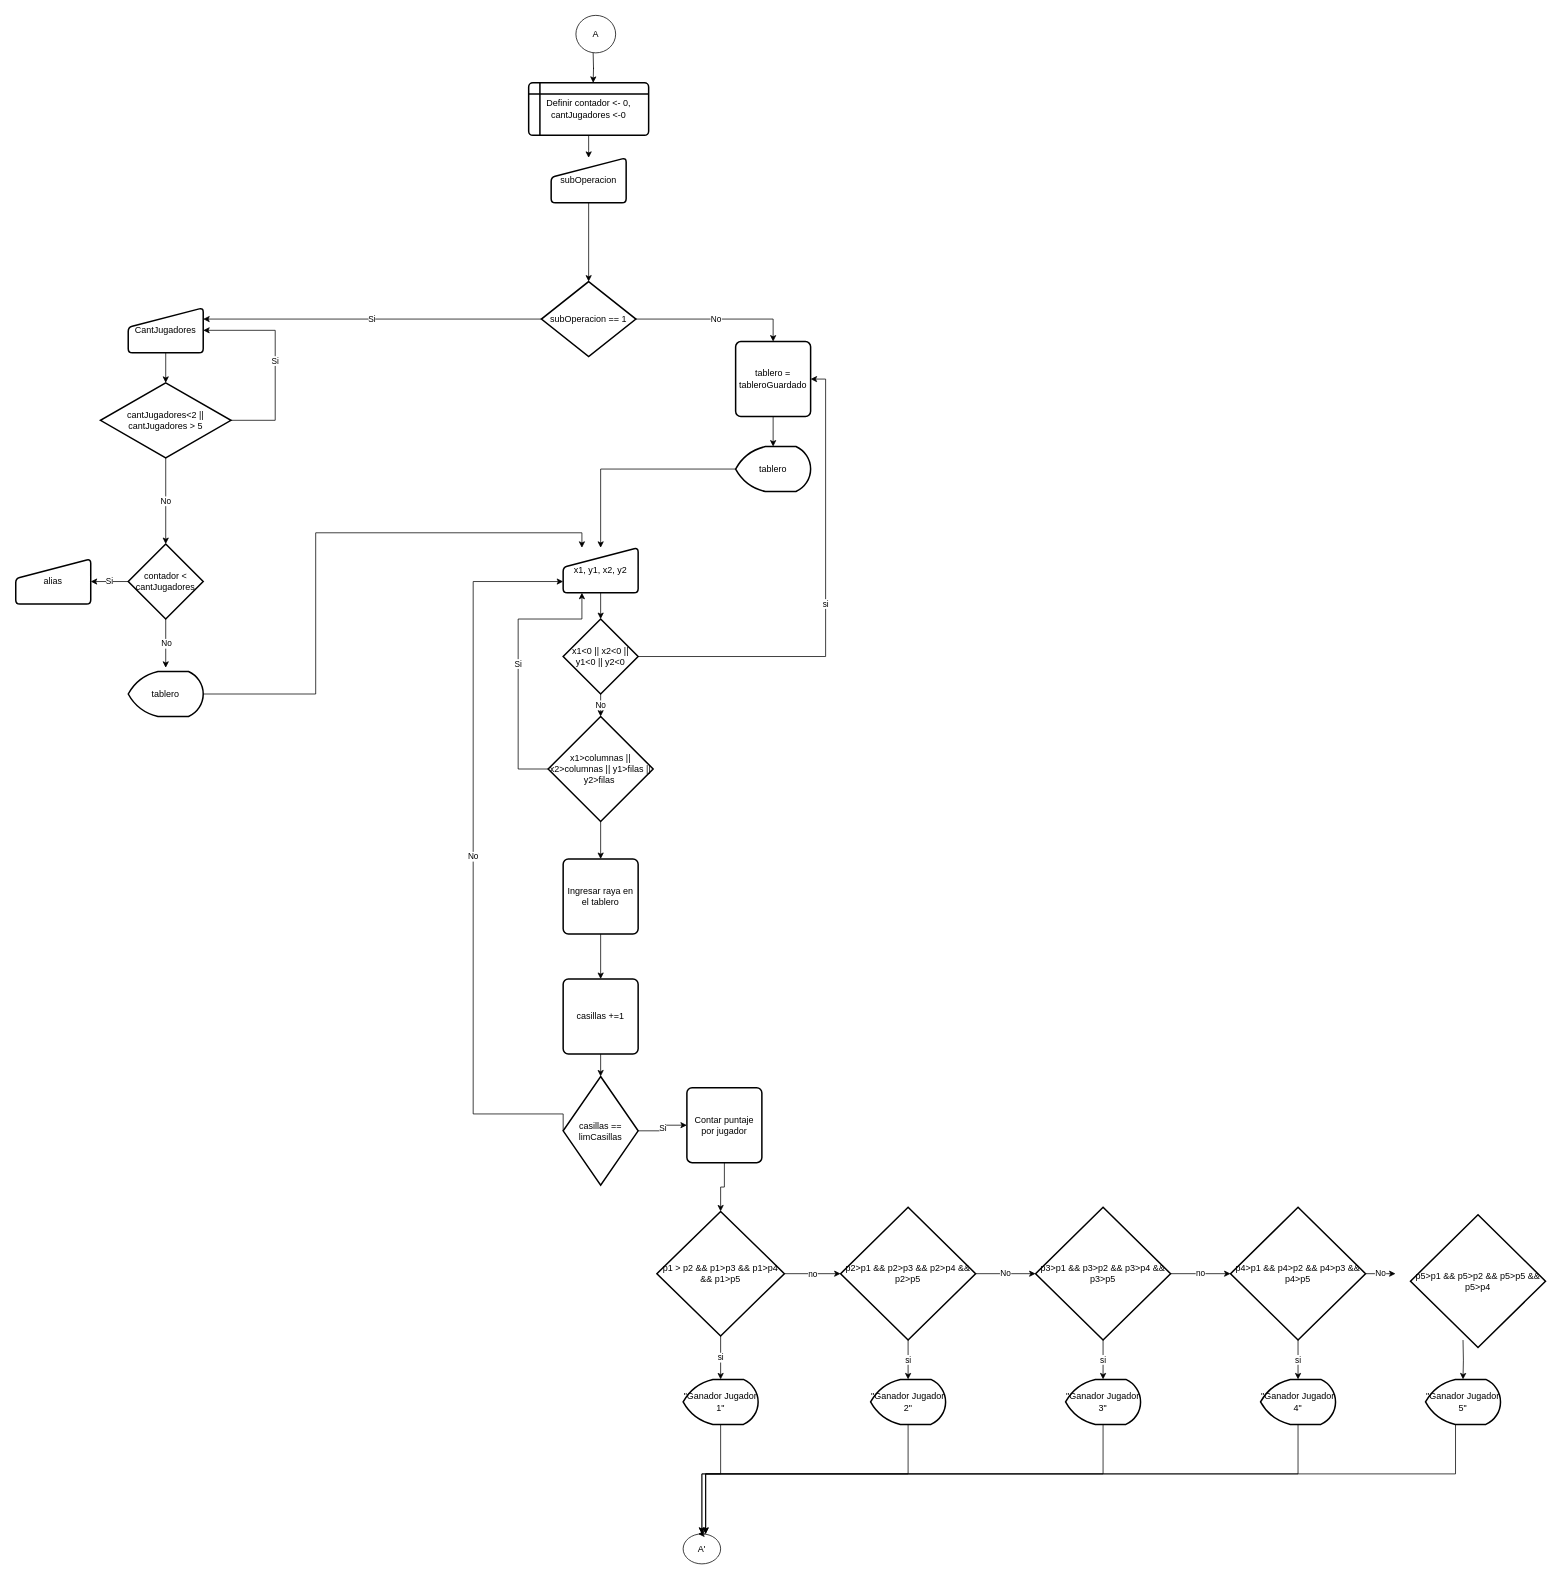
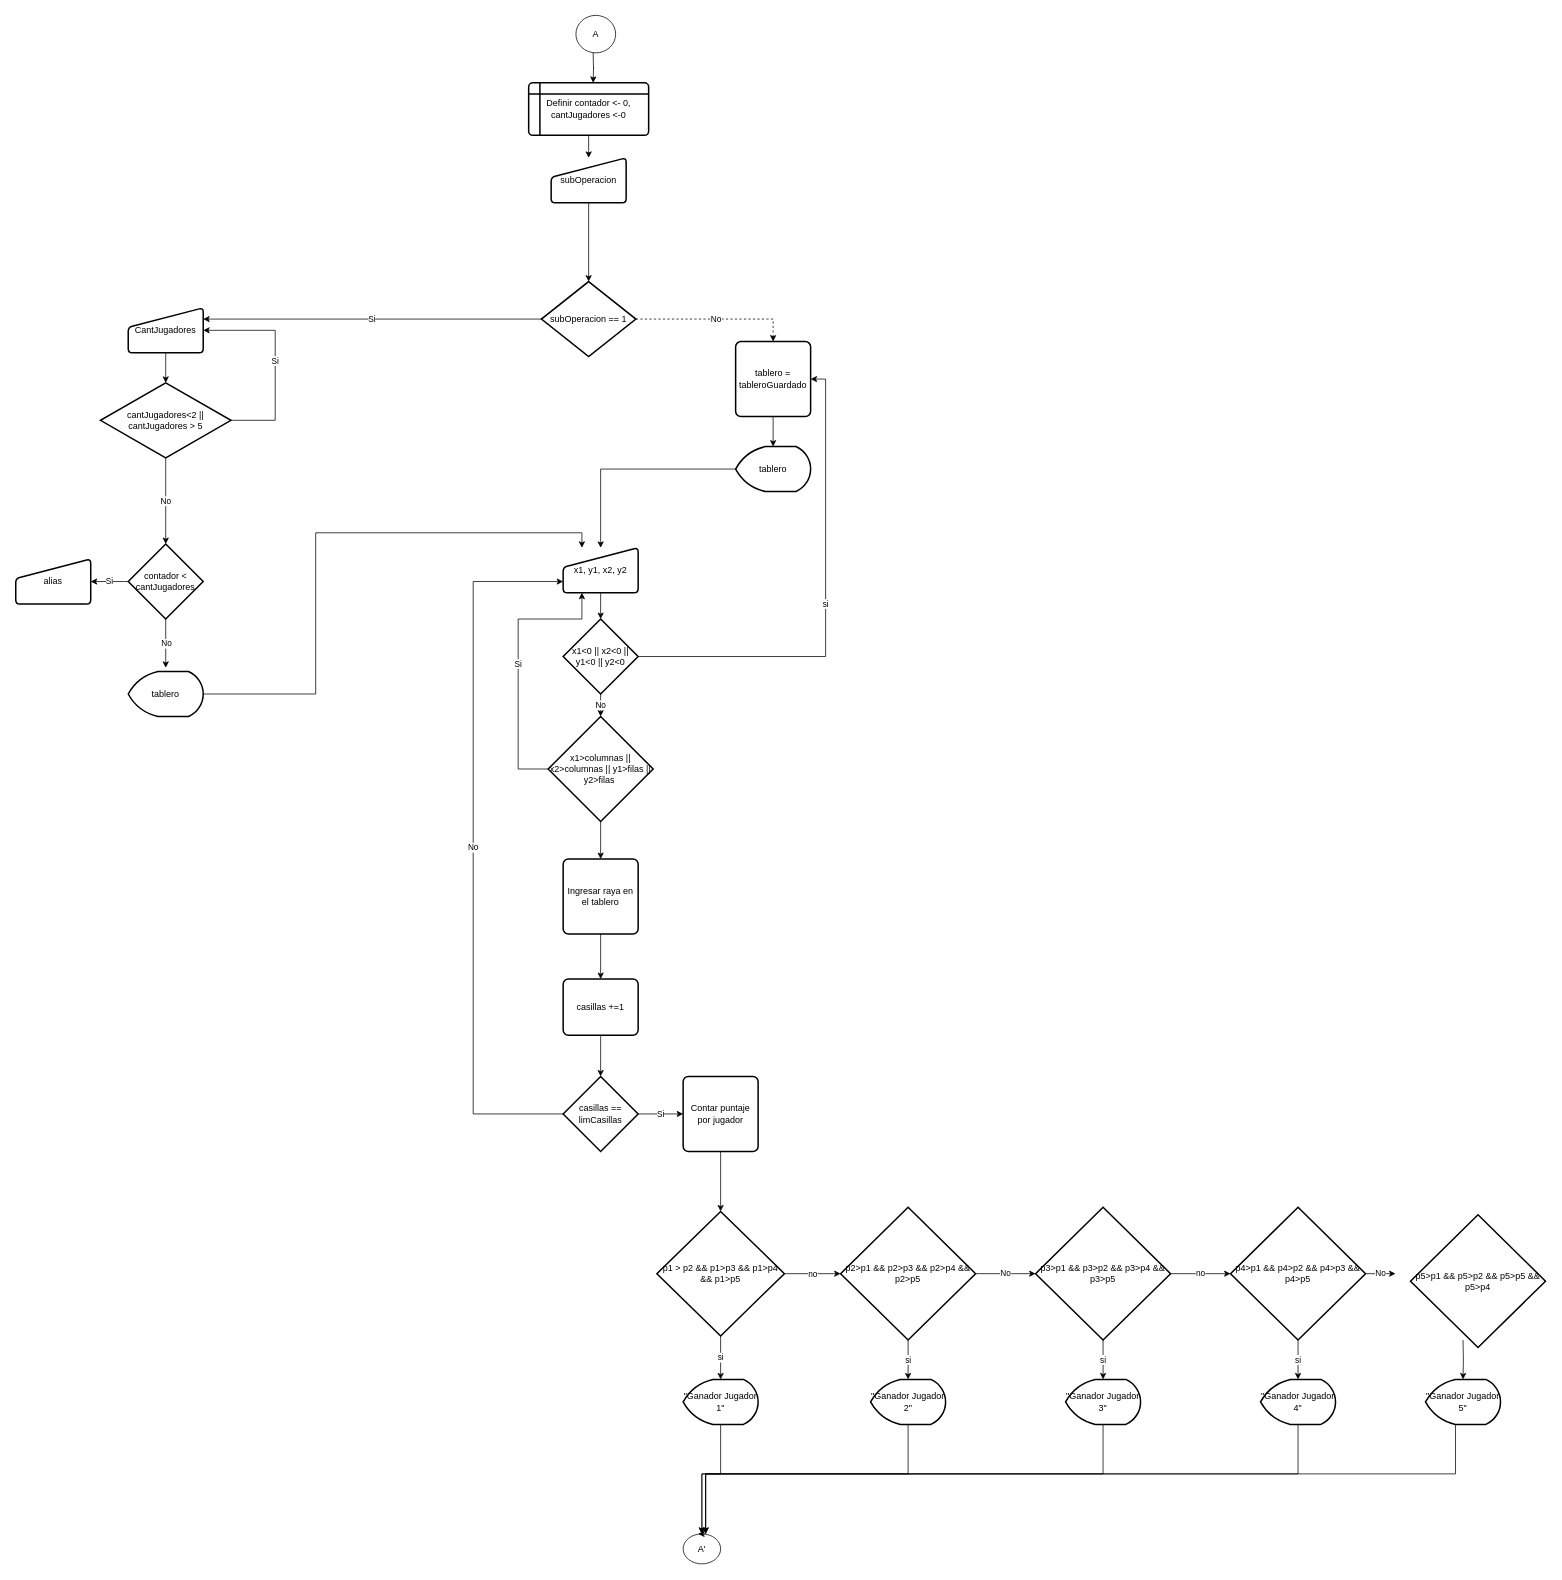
edge "subOperacion == 1" -> "tablero = tableroGuardado": style solid -> dashed
node "casillas +=1": size 75x75 -> 75x56
node "Contar puntaje por jugador": moved (724, 1125) -> (720, 1114)
node "casillas == limCasillas": size 75x109 -> 75x75
